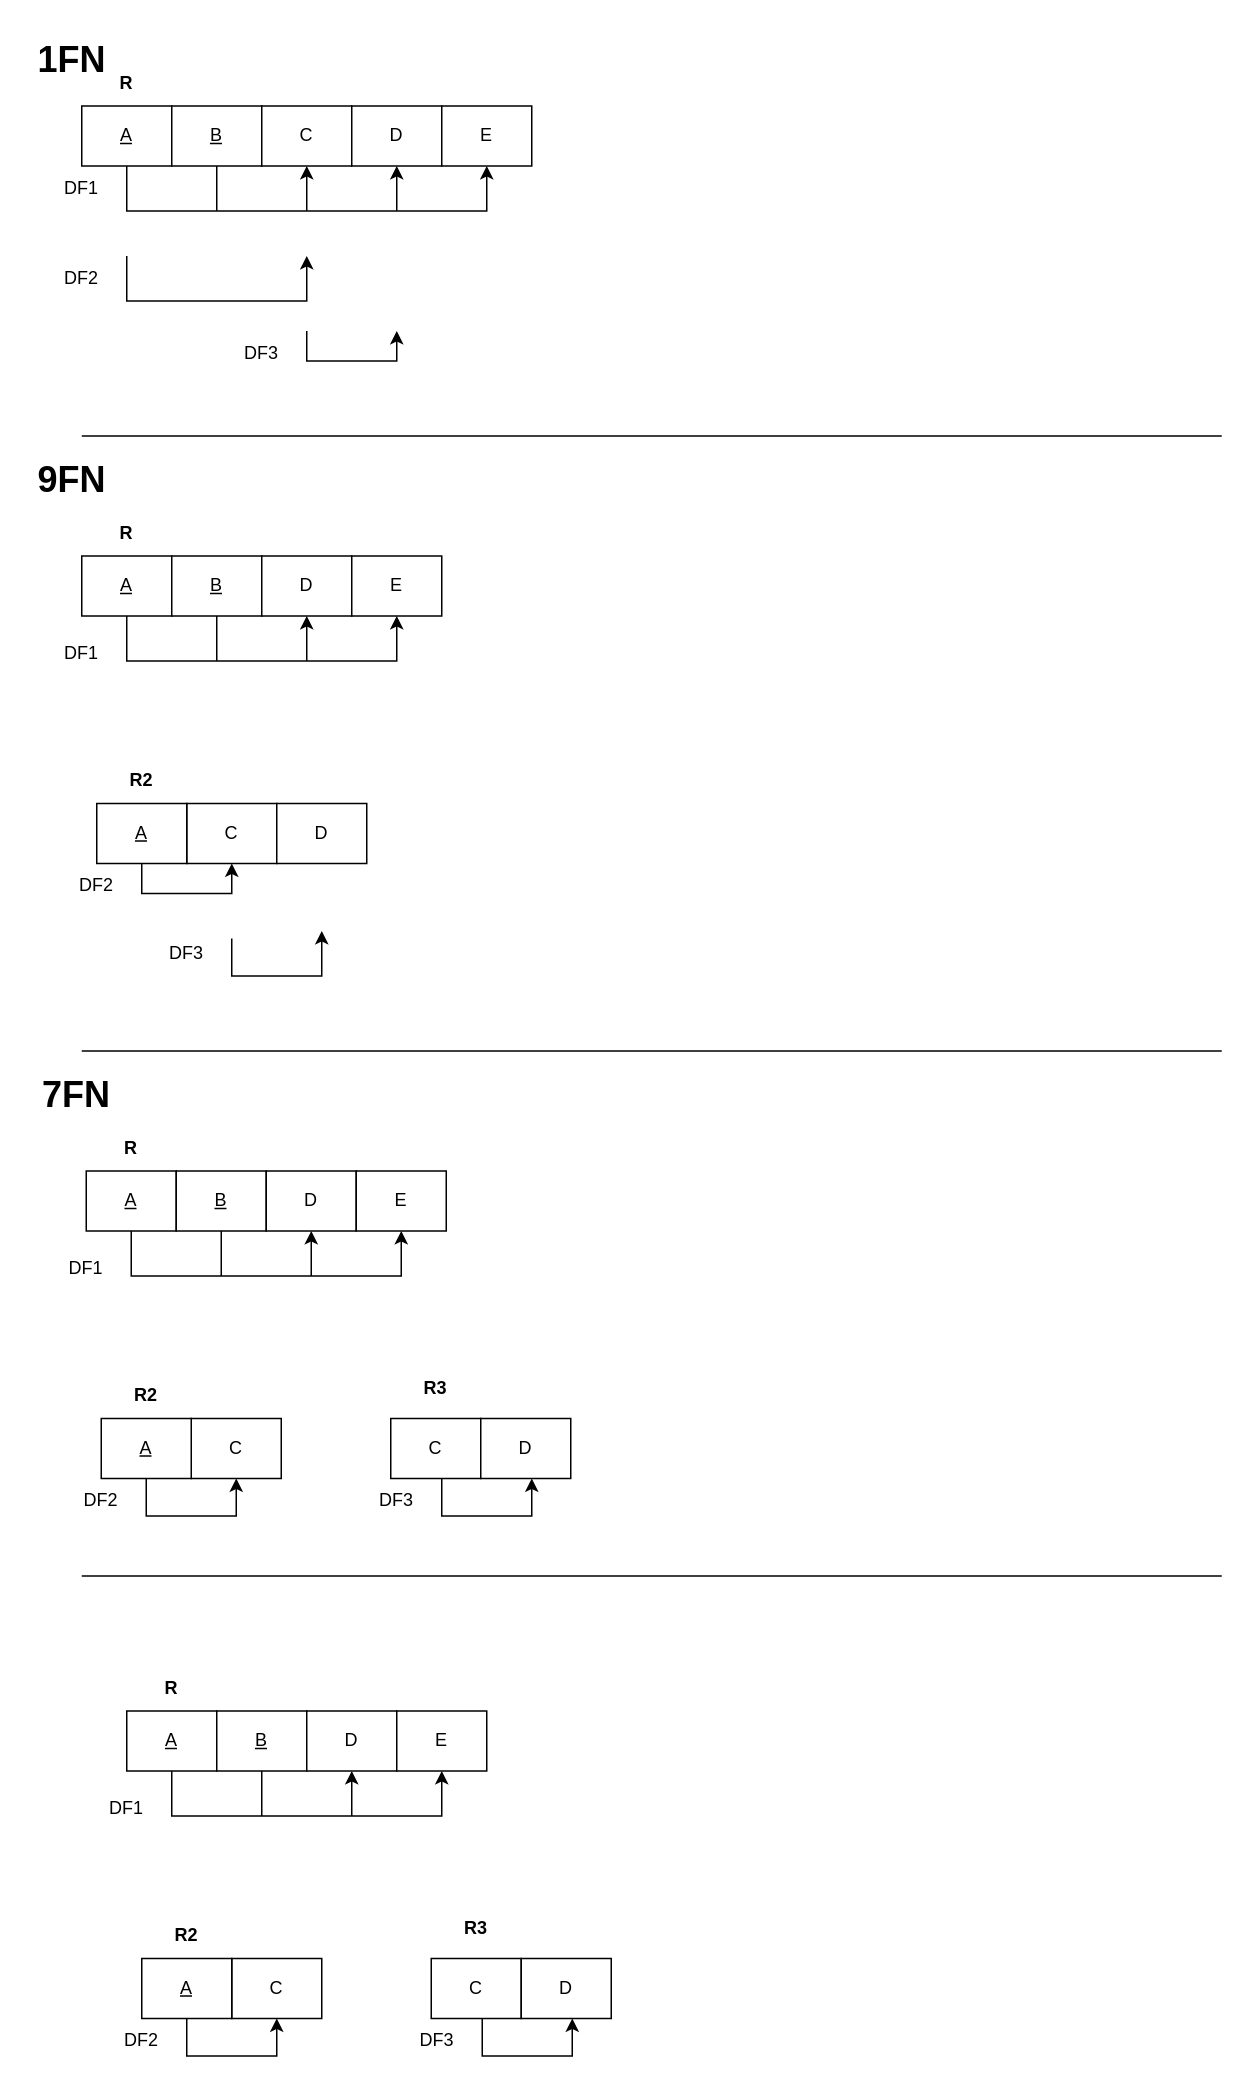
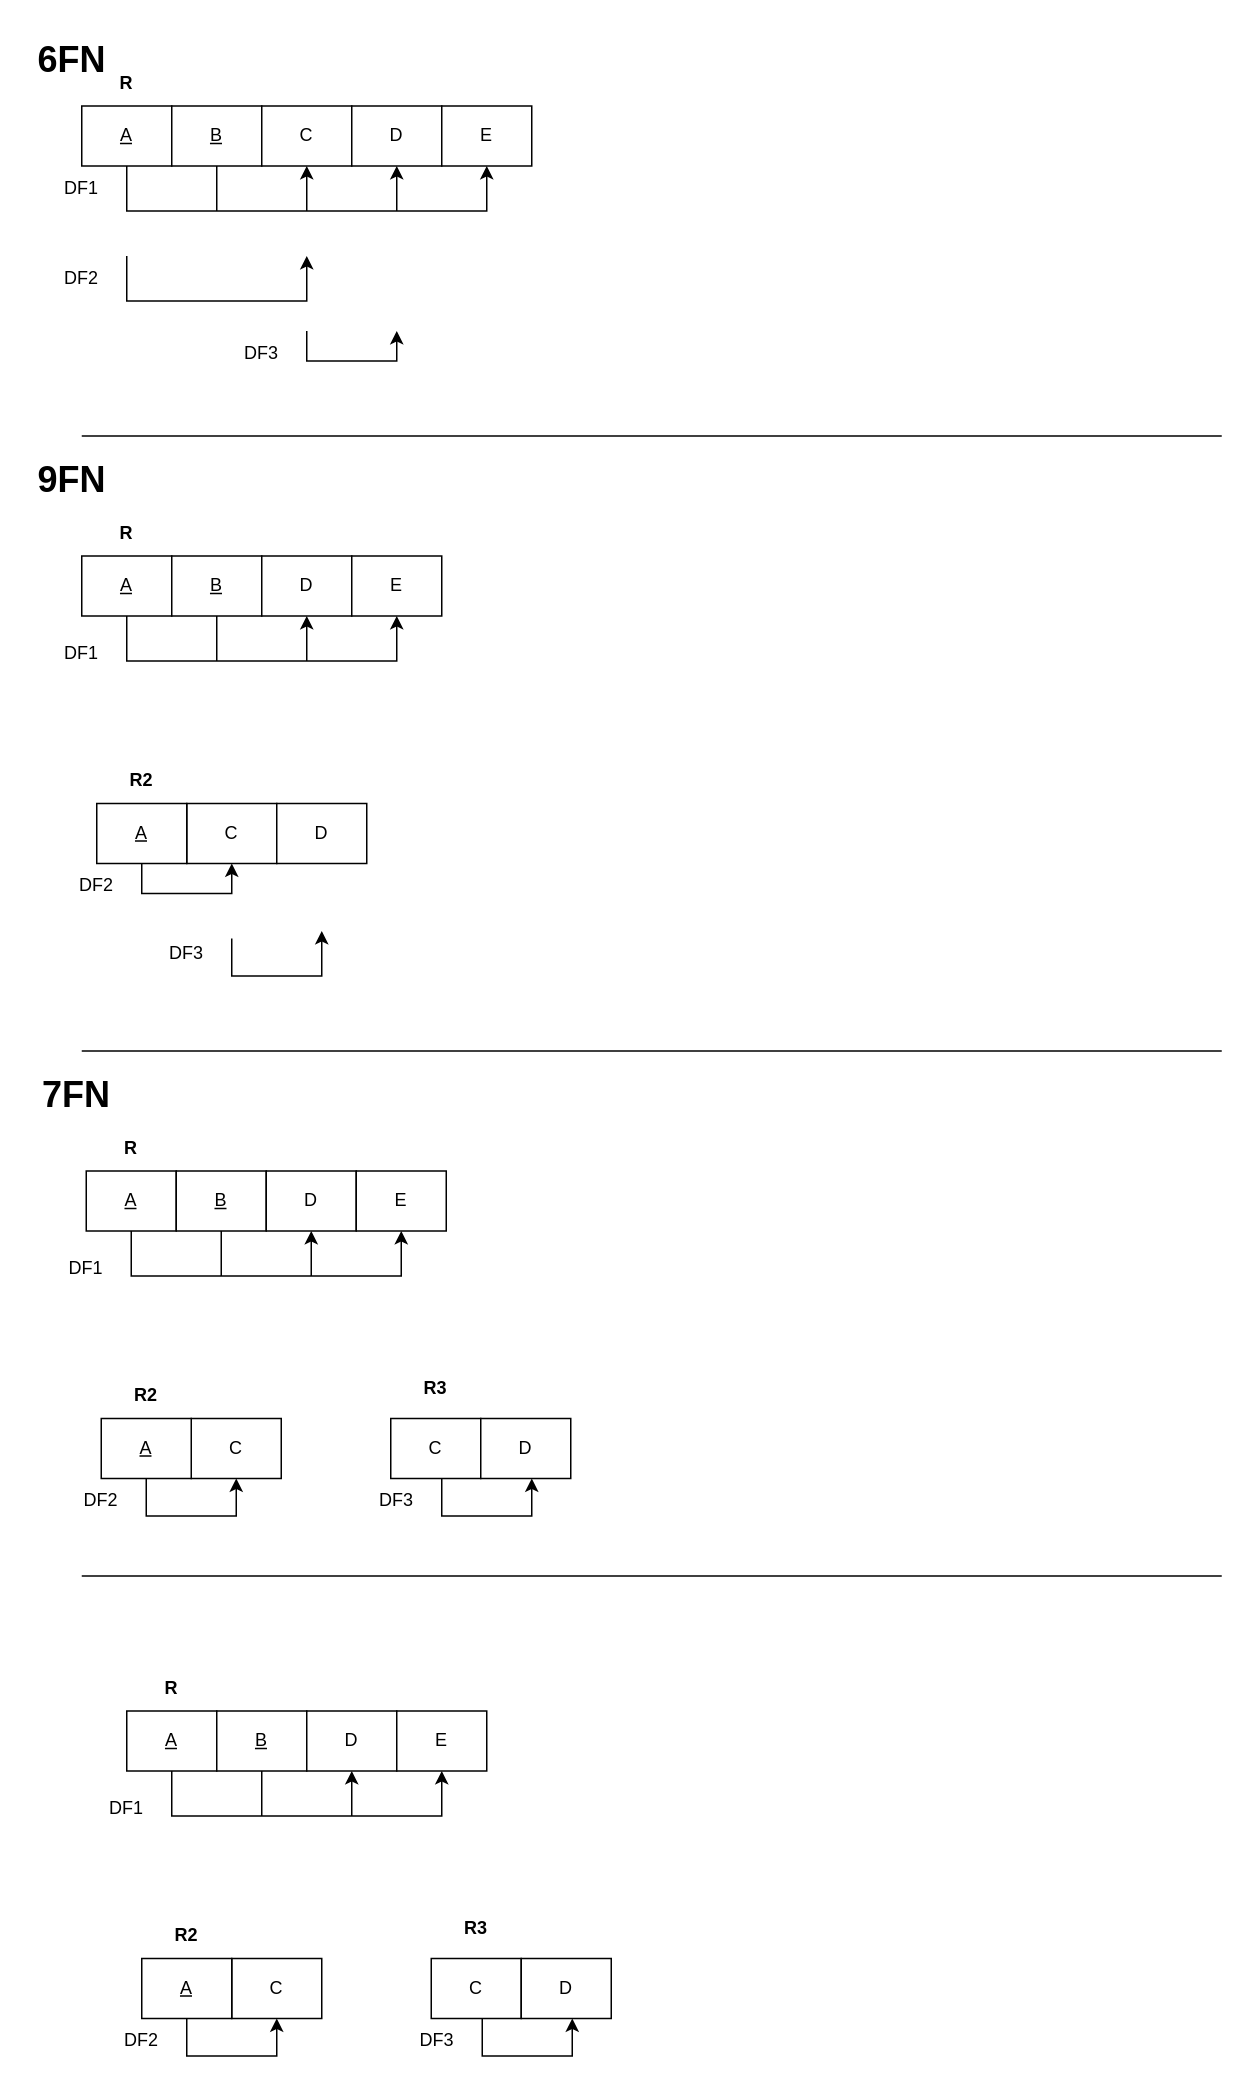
node "1FN": label "1FN" -> "6FN"
